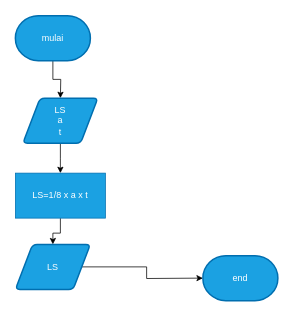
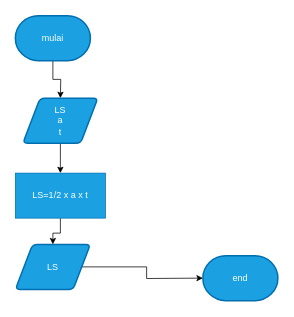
node "LS=1/8 x a x t": label "LS=1/8 x a x t" -> "LS=1/2 x a x t"
